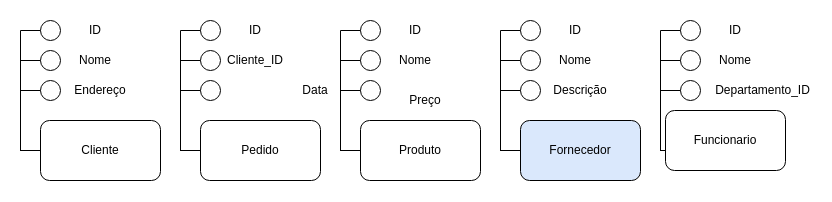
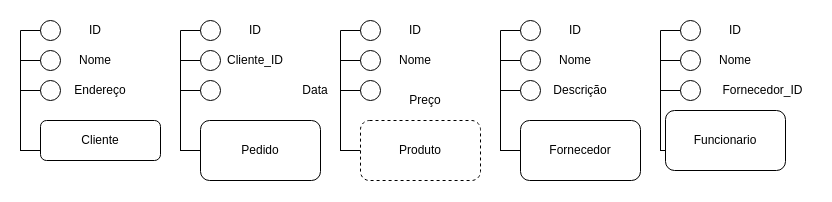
node "Departamento_ID": label "Departamento_ID" -> "Fornecedor_ID"
node "Cliente": size 120x60 -> 120x40
node "Produto": style solid -> dashed
node "Fornecedor": fillcolor #dae8fc -> #ffffff
